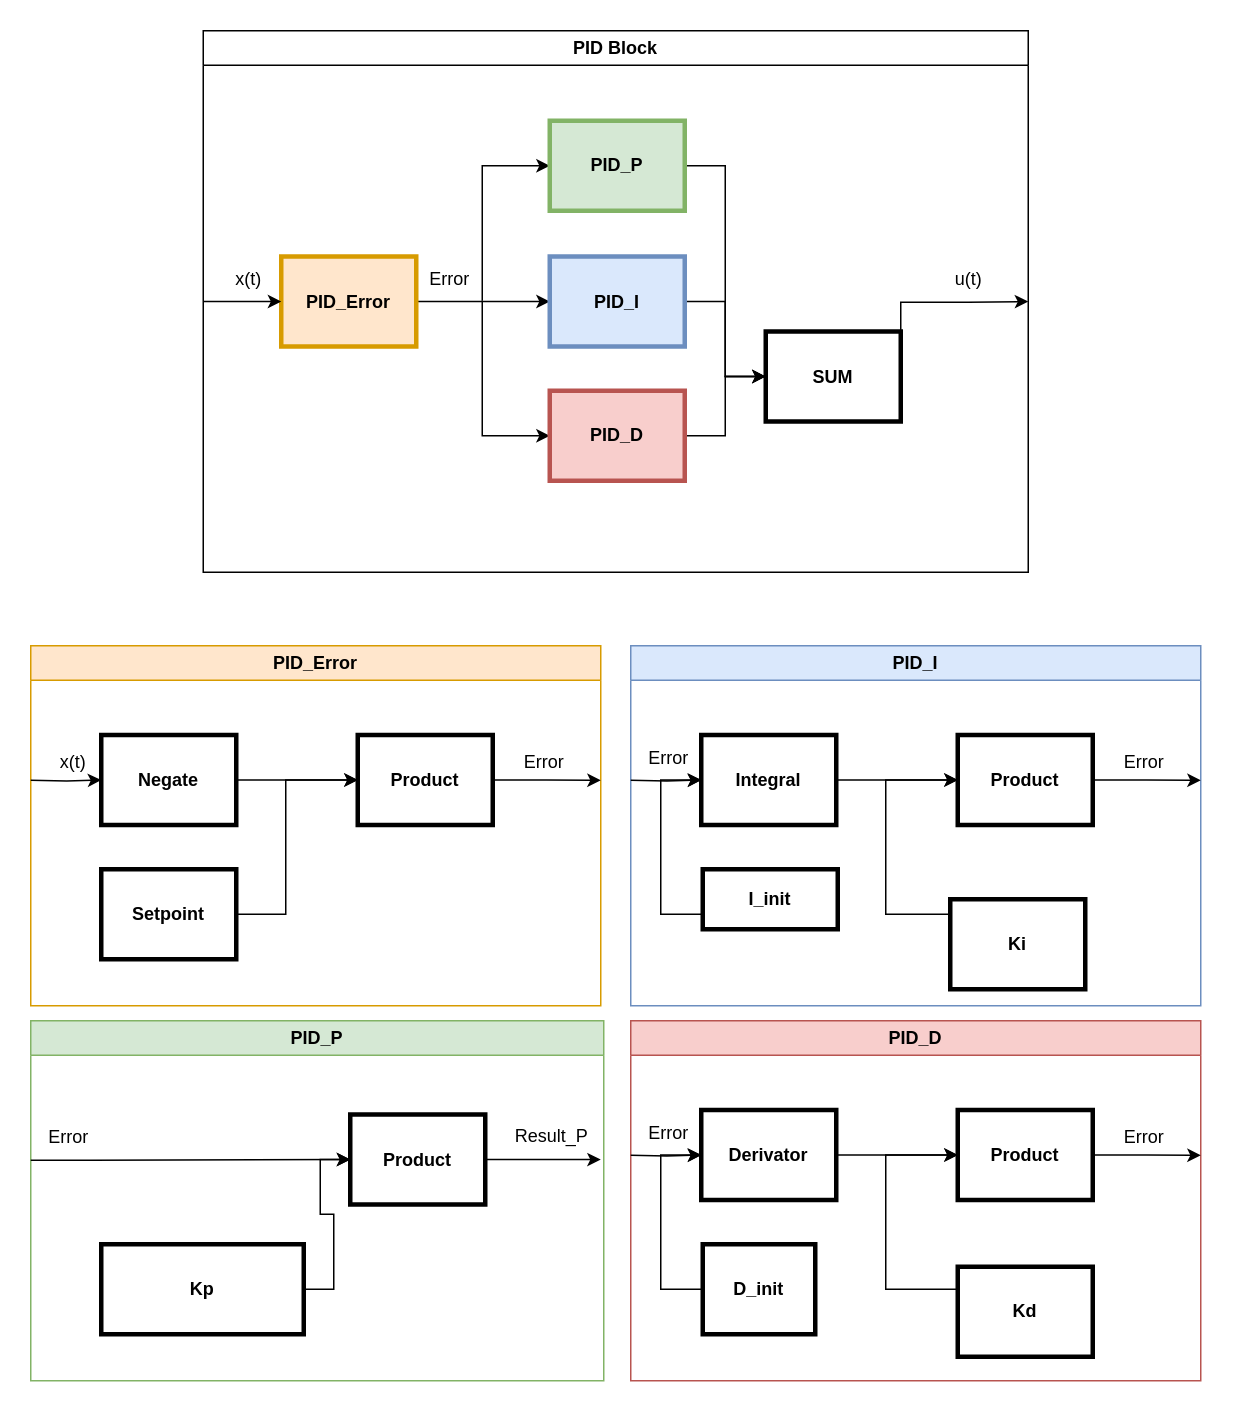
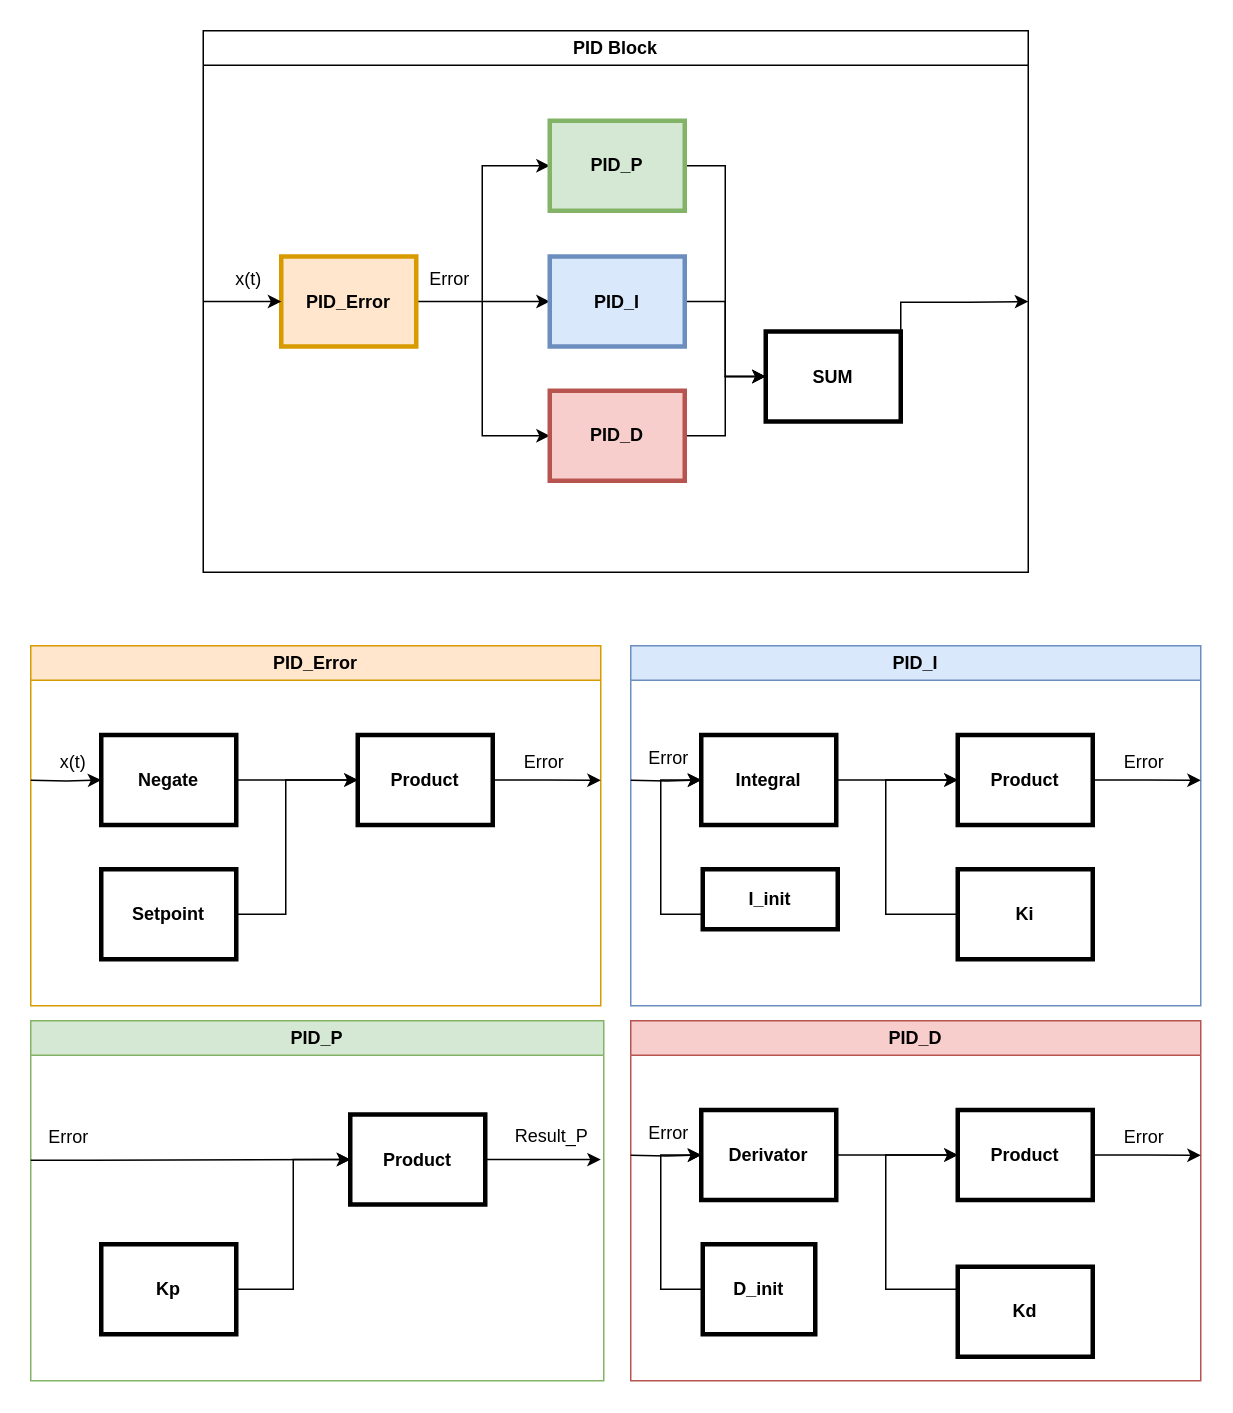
node "u(t)": removed
node "Ki": moved (1018, 944) -> (1025, 914)
node "Kp": size 203x90 -> 135x90
